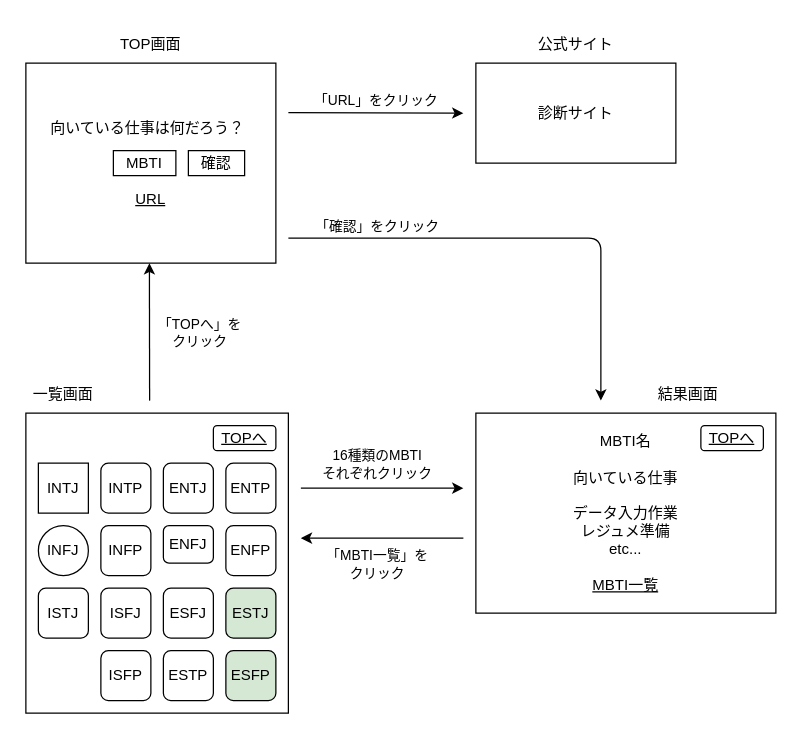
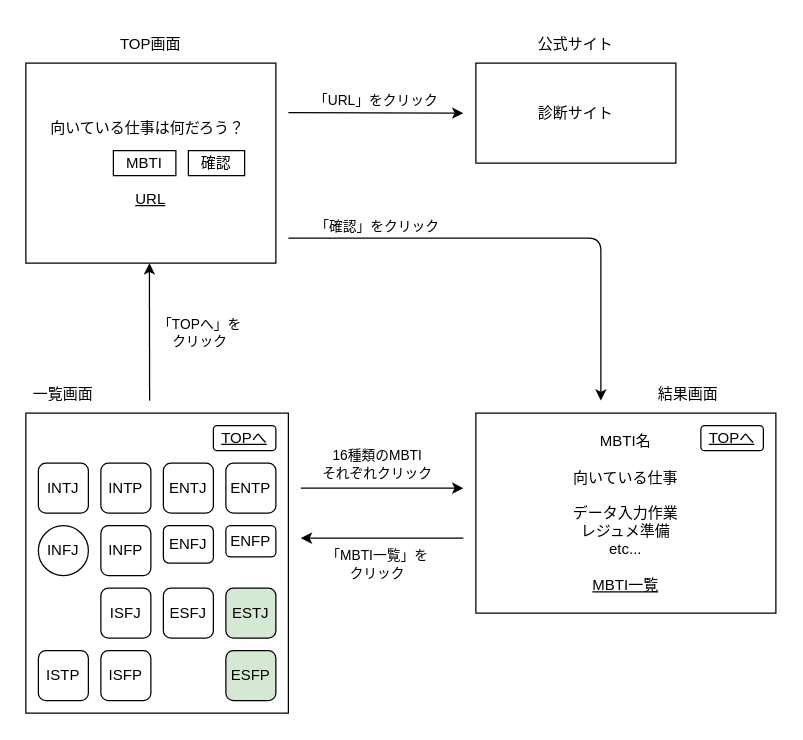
node "INTJ": shape rectangle -> rounded rectangle
node "ENFP": size 50x50 -> 50x31
node "ISTJ": removed
node "ISTP": added
node "ESTP": removed
